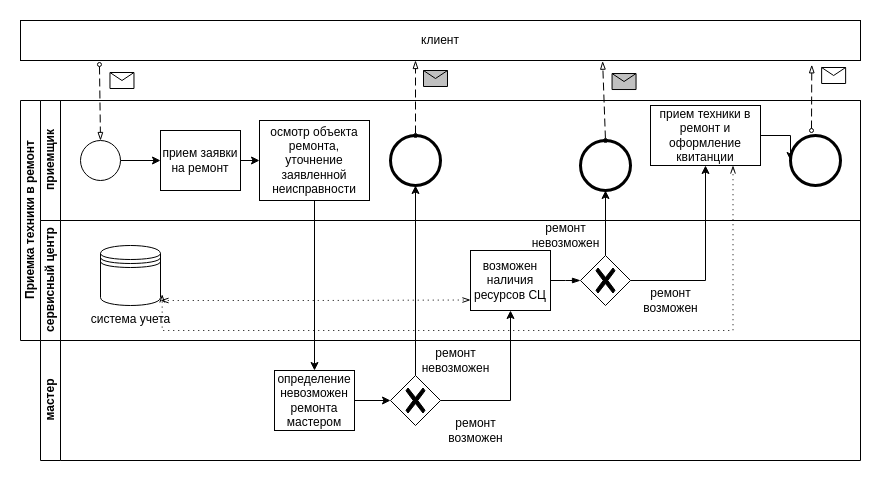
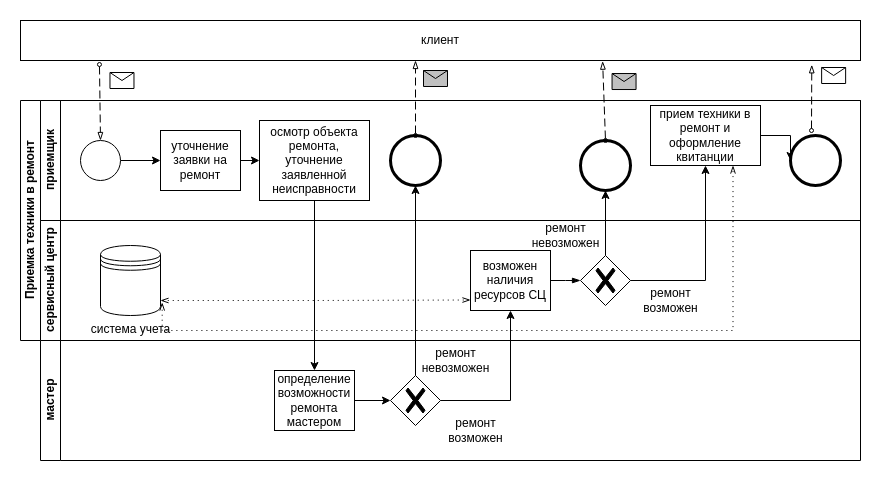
node "прием заявки на ремонт": label "прием заявки на ремонт" -> "уточнение заявки на ремонт"
node "система учета": size 60x60 -> 60x70
node "определение невозможен ремонта мастером": label "определение невозможен ремонта мастером" -> "определение возможности ремонта мастером"
